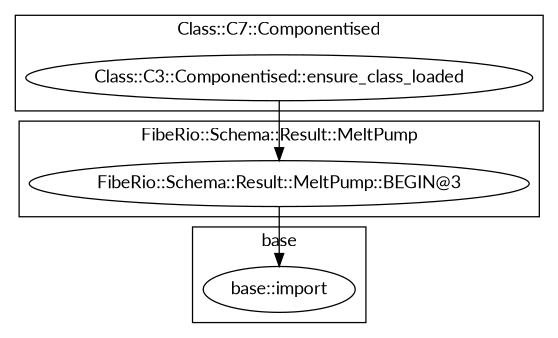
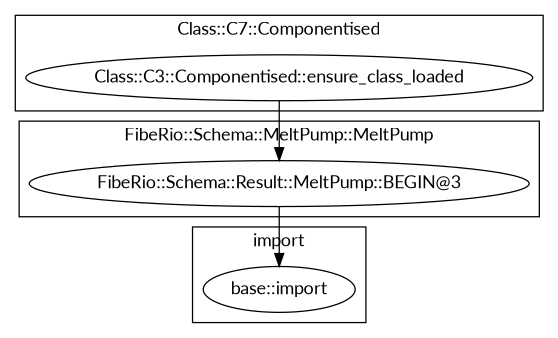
cluster "FibeRio::Schema::Result::MeltPump": label "FibeRio::Schema::Result::MeltPump" -> "FibeRio::Schema::MeltPump::MeltPump"
cluster "base": label "base" -> "import"
